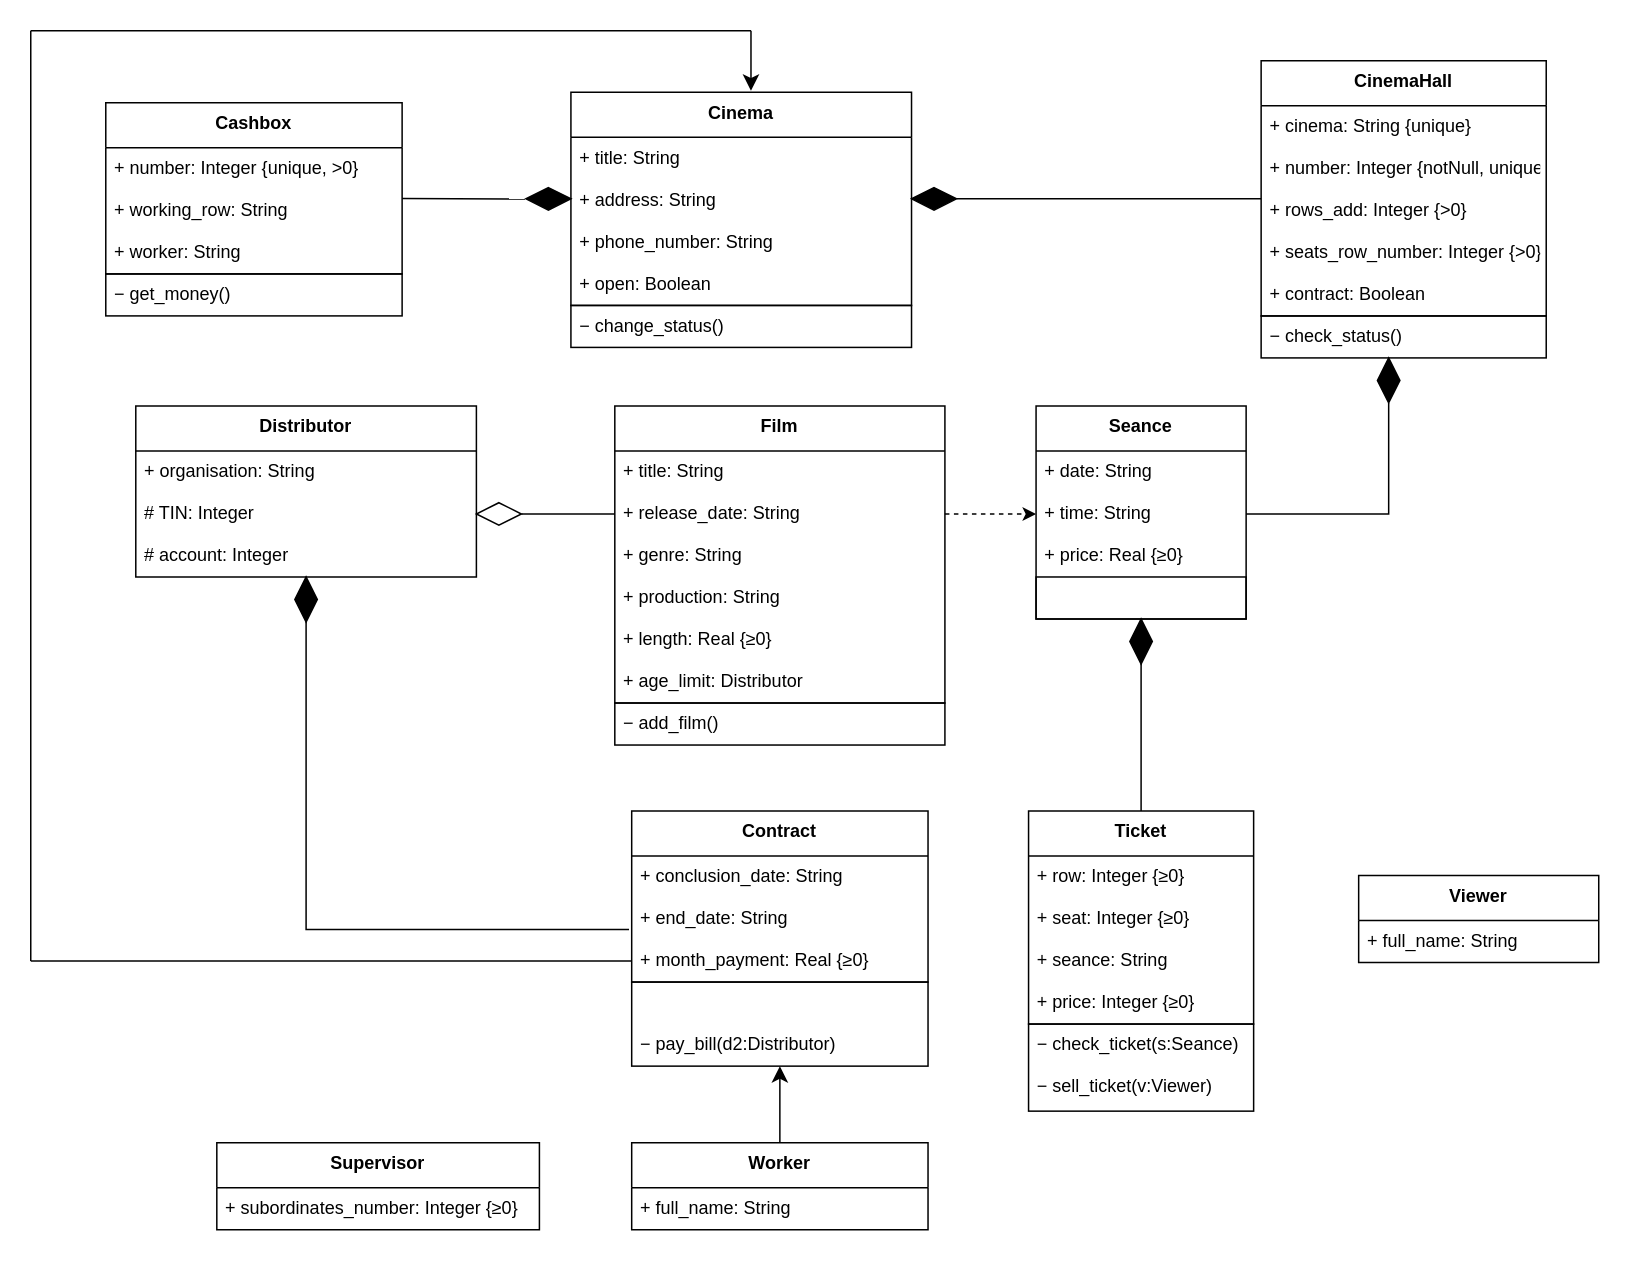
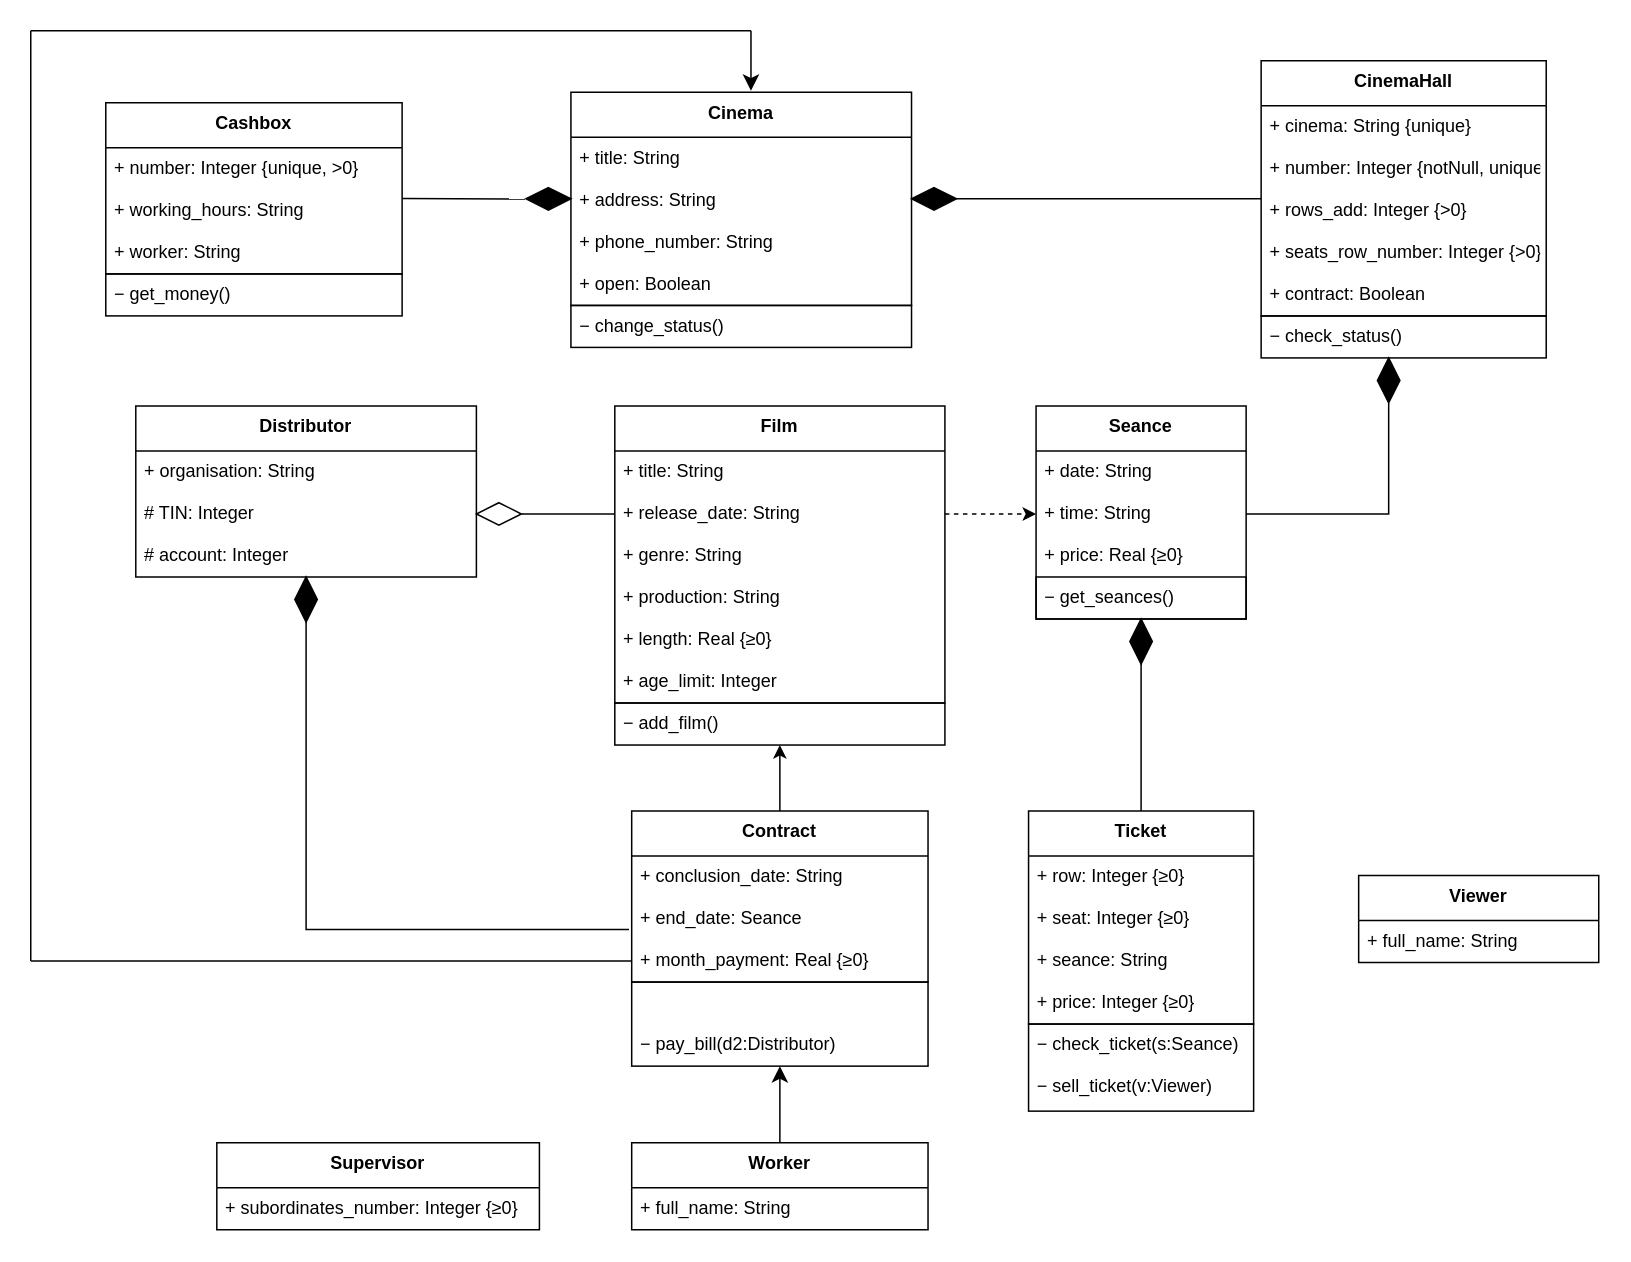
node "+ working_row: String": label "+ working_row: String" -> "+ working_hours: String"
node "− get_seances()": added
node "+ age_limit: Distributor": label "+ age_limit: Distributor" -> "+ age_limit: Integer"
edge "Contract" -> "− add_film()": added
node "+ end_date: String": label "+ end_date: String" -> "+ end_date: Seance"
